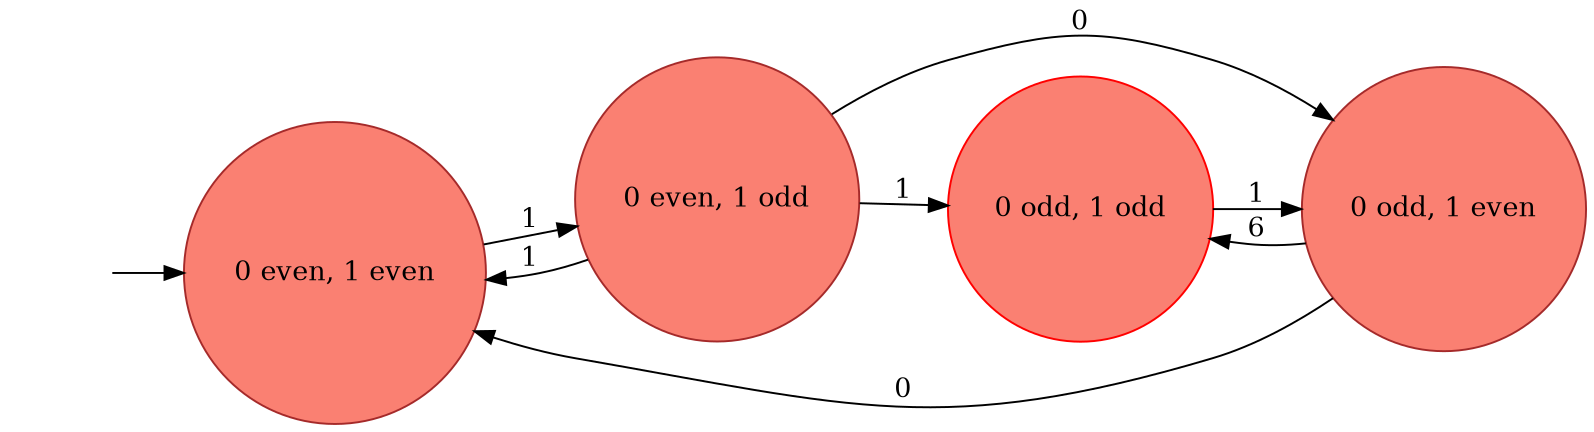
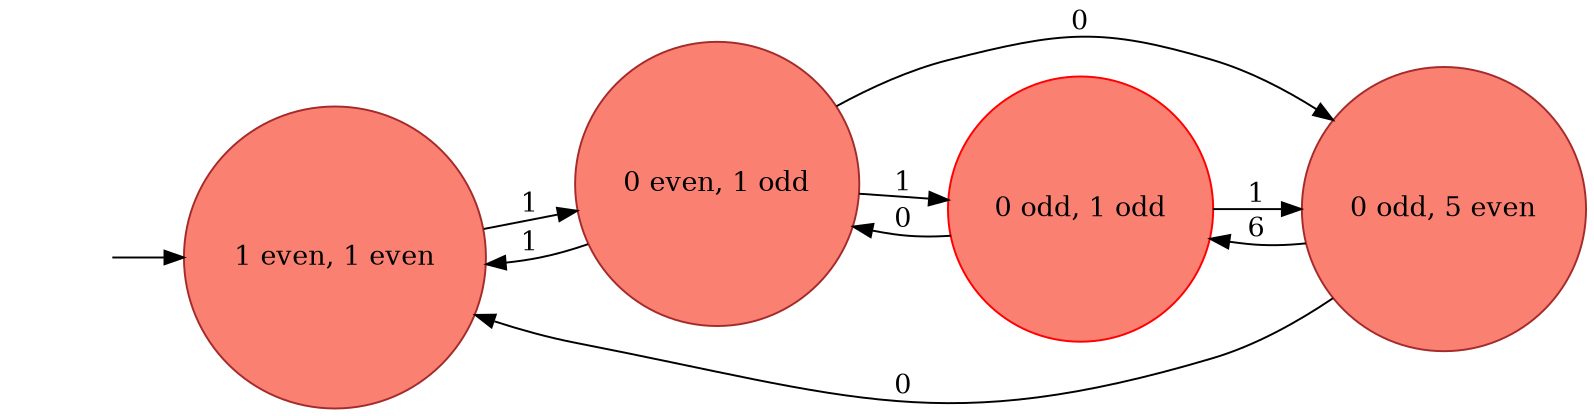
node "0 odd, 1 even": label "0 odd, 1 even" -> "0 odd, 5 even"
edge "0 odd, 1 odd" -> "0 even, 1 odd": added, label "0"
node "0 even, 1 even": label "0 even, 1 even" -> "1 even, 1 even"
